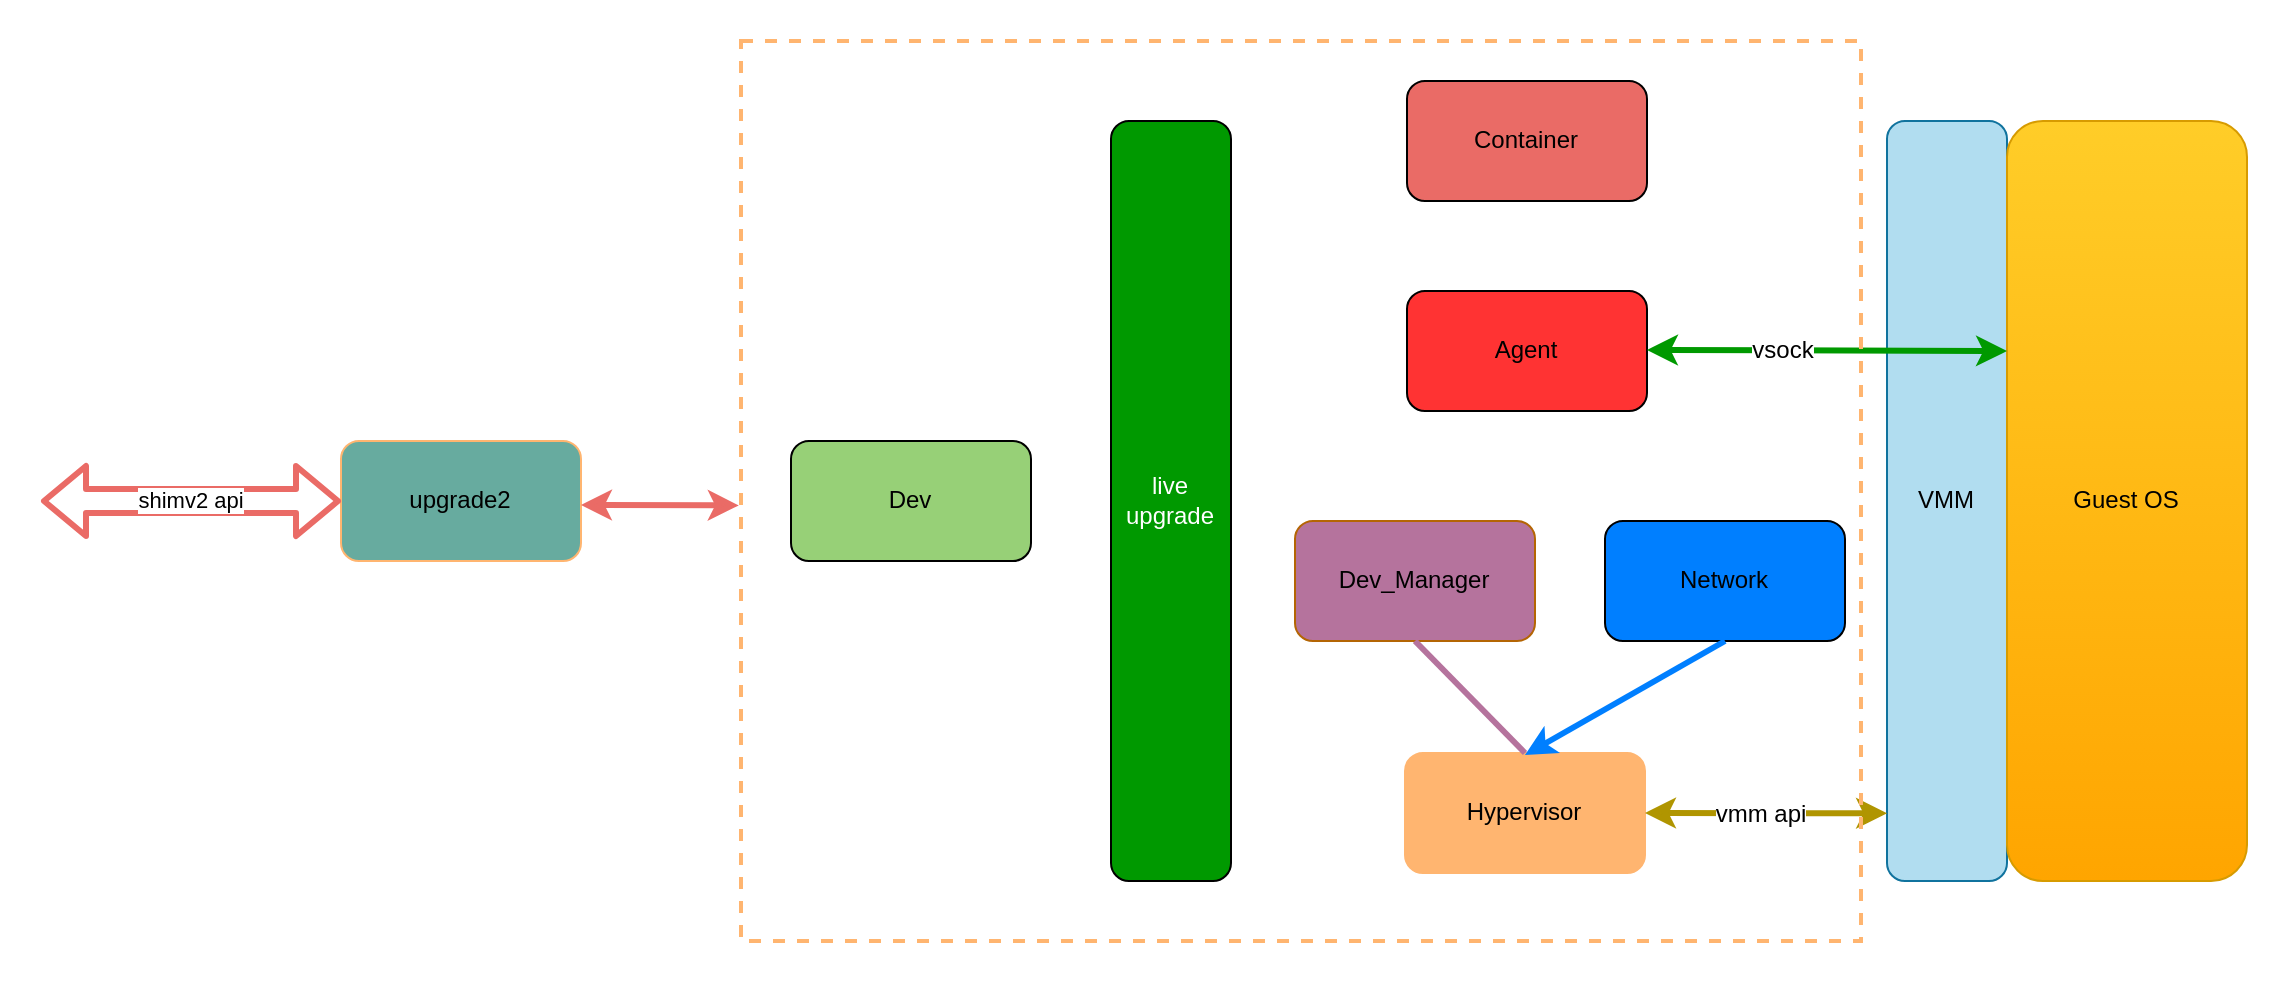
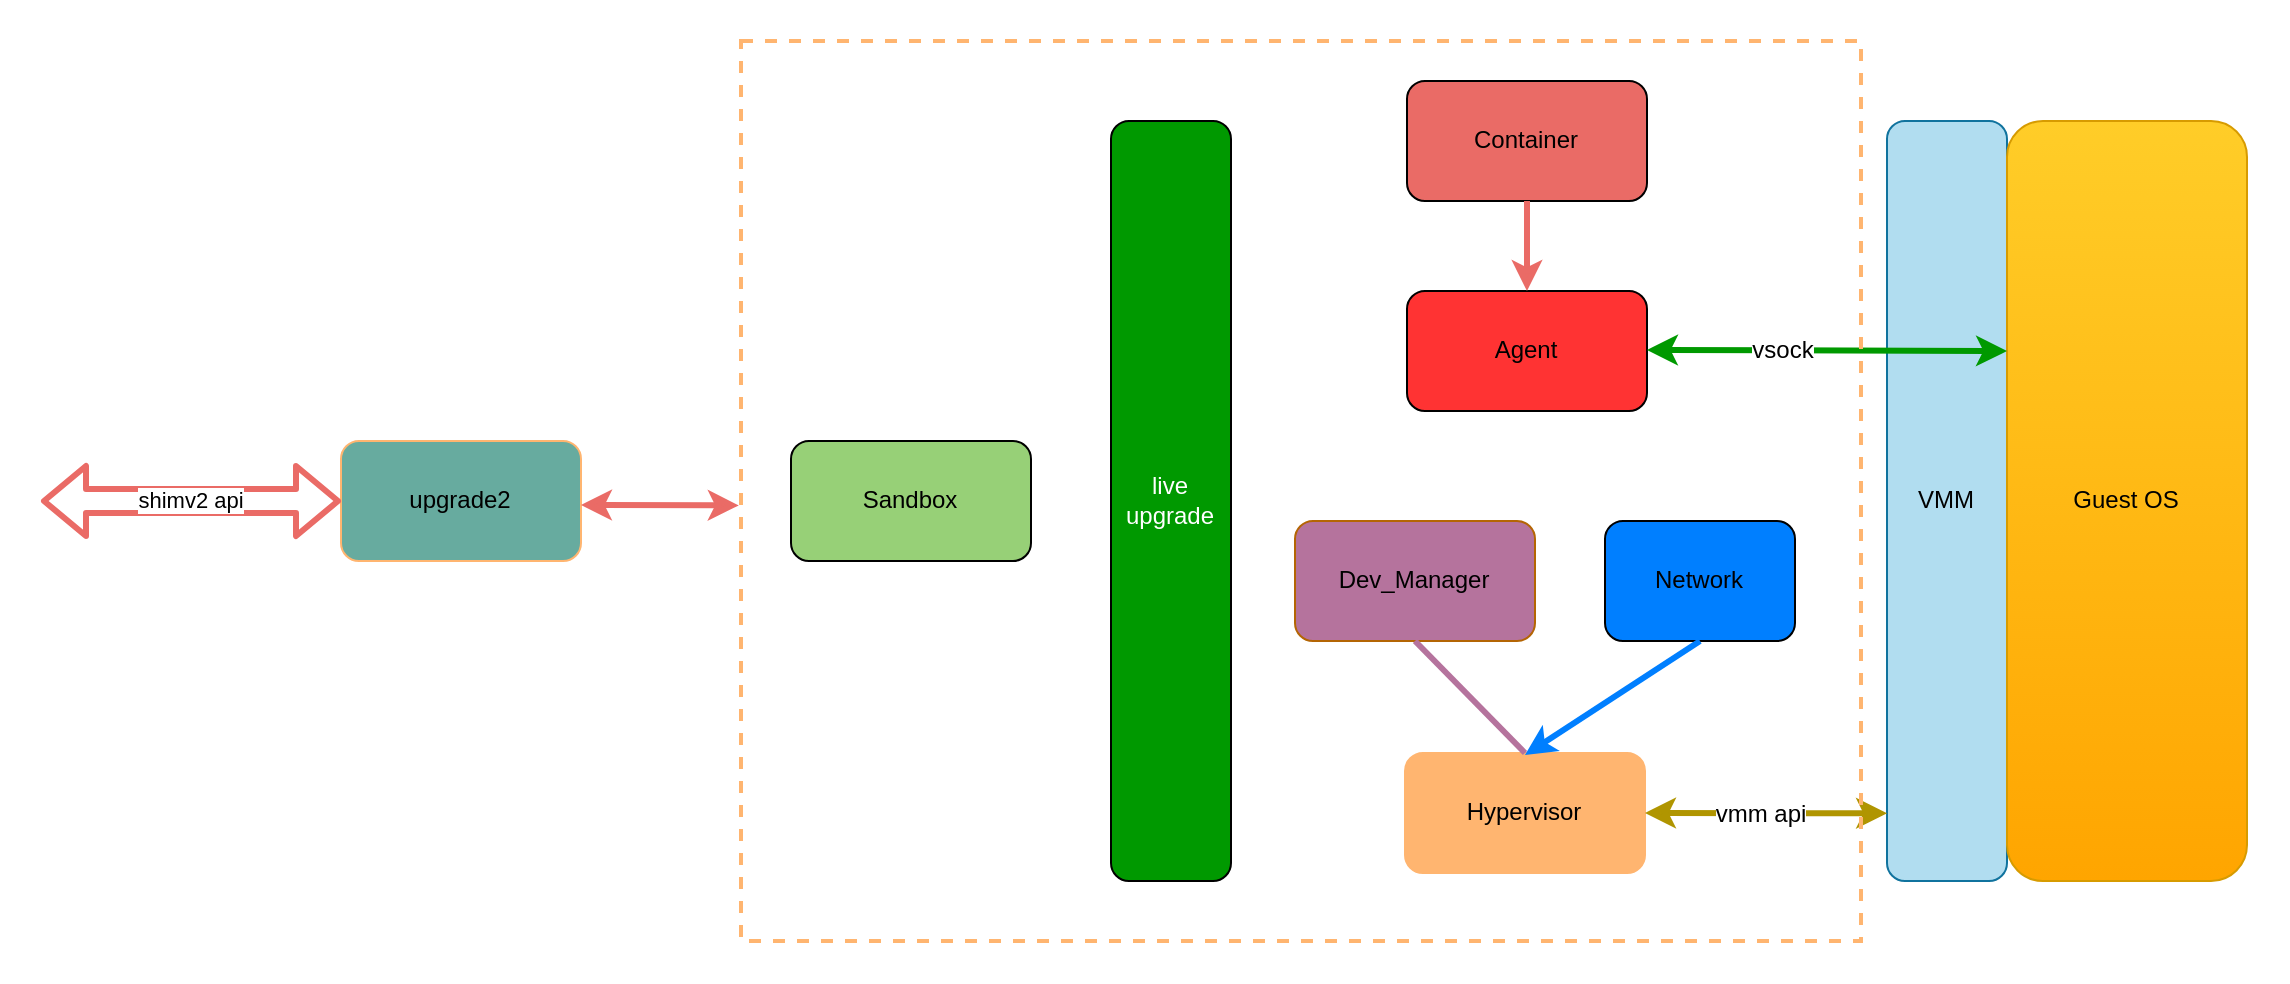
edge "Container" -> "Agent": added
node "Dev": label "Dev" -> "Sandbox"
node "Network": size 240x120 -> 190x120
